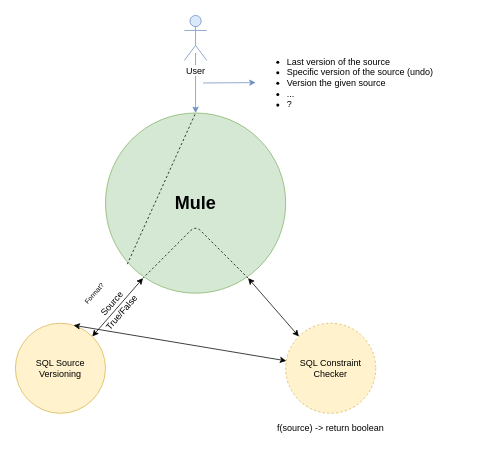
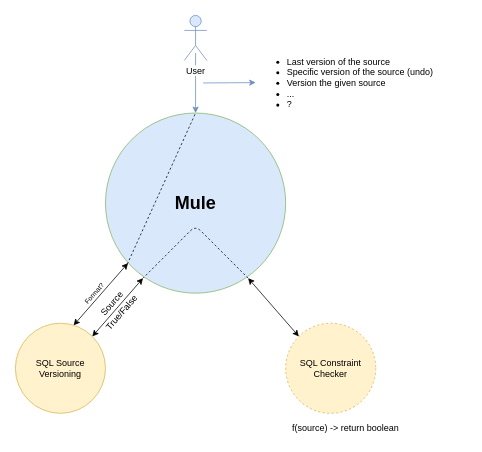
node "Mule": fillcolor #d5e8d4 -> #dae8fc
edge "SQL Source Versioning" -- "SQL Constraint Checker": now "SQL Source Versioning" -- "Mule"
node "f(source) -> return boolean": moved (330, 428) -> (345, 428)
